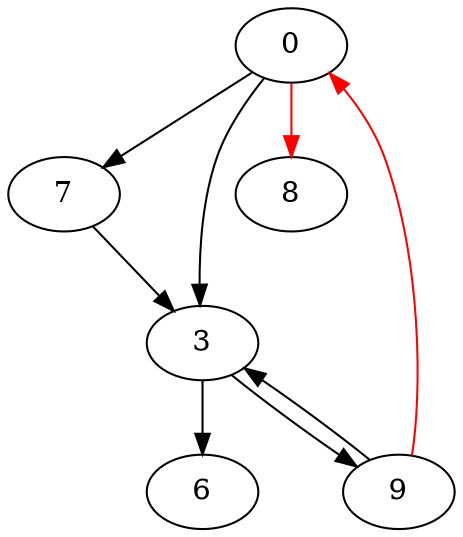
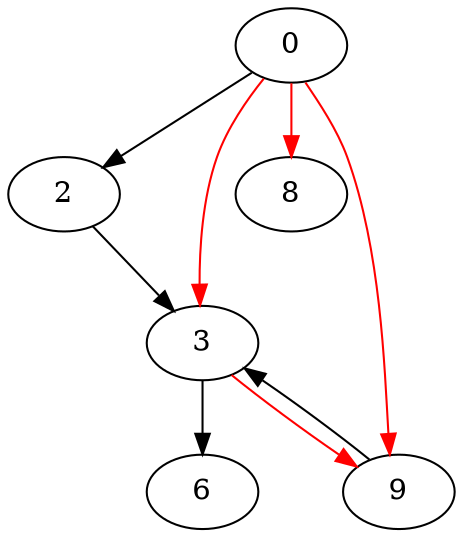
edge "0" -> "3": color black -> red
node "7": label "7" -> "2"
edge "9" -> "0": reversed
edge "3" -> "9": color black -> red
